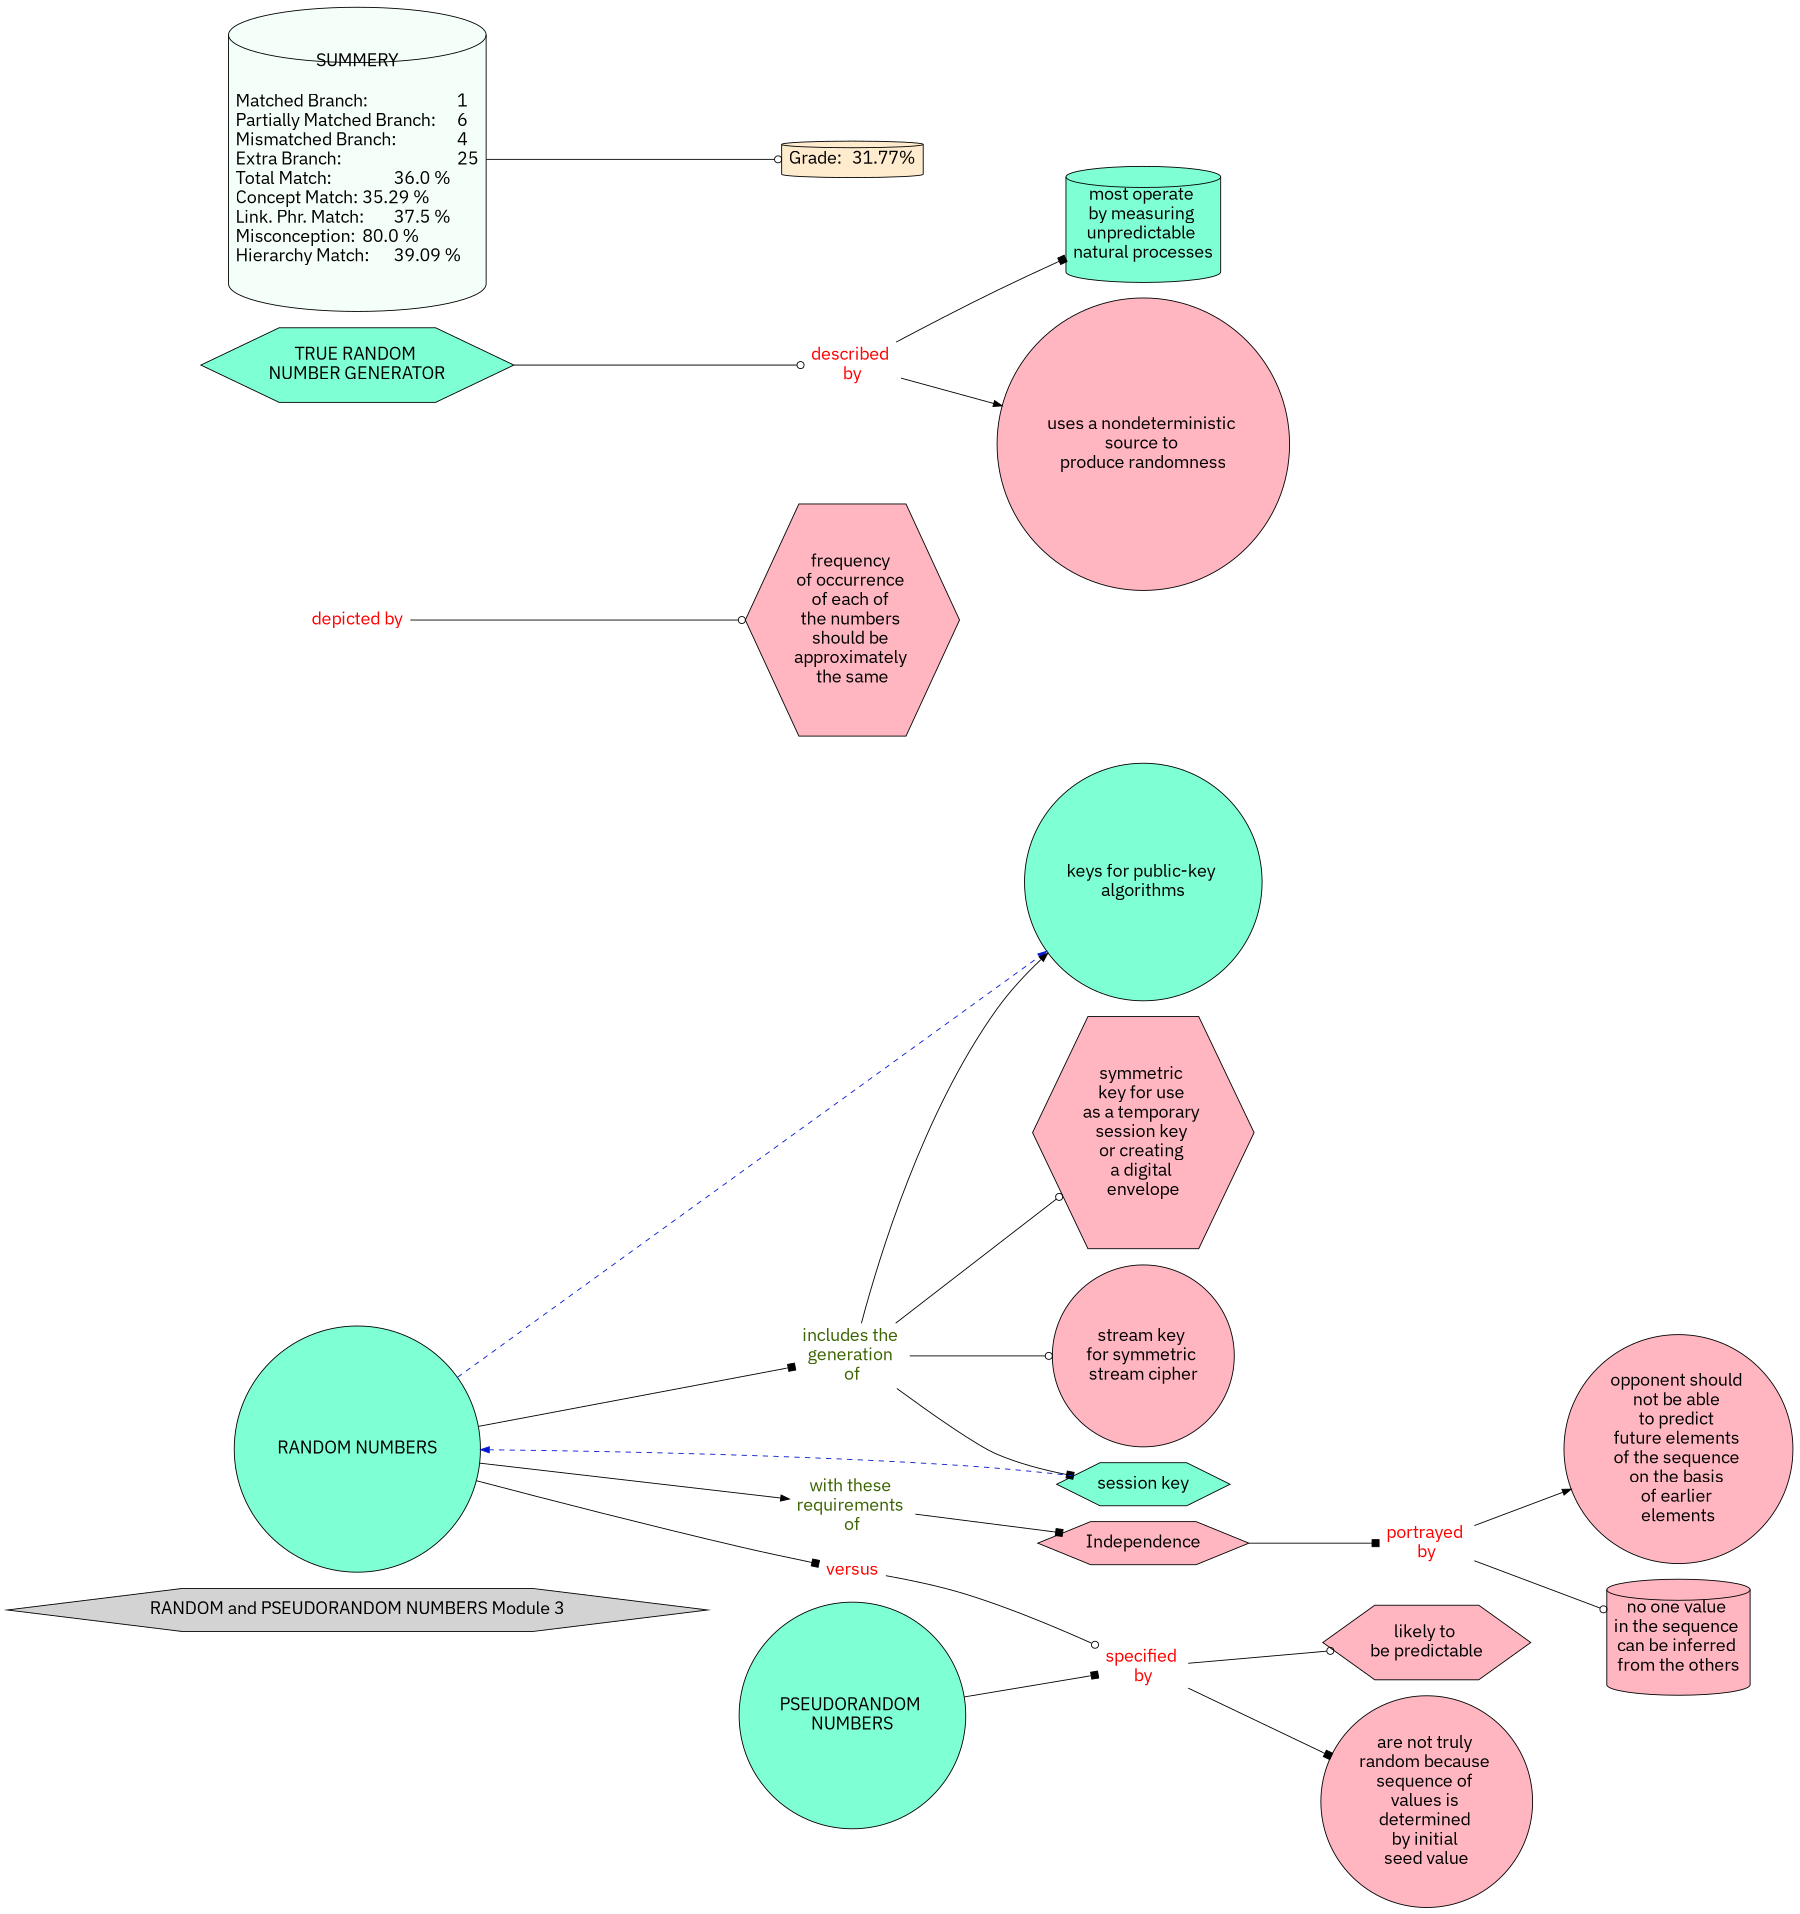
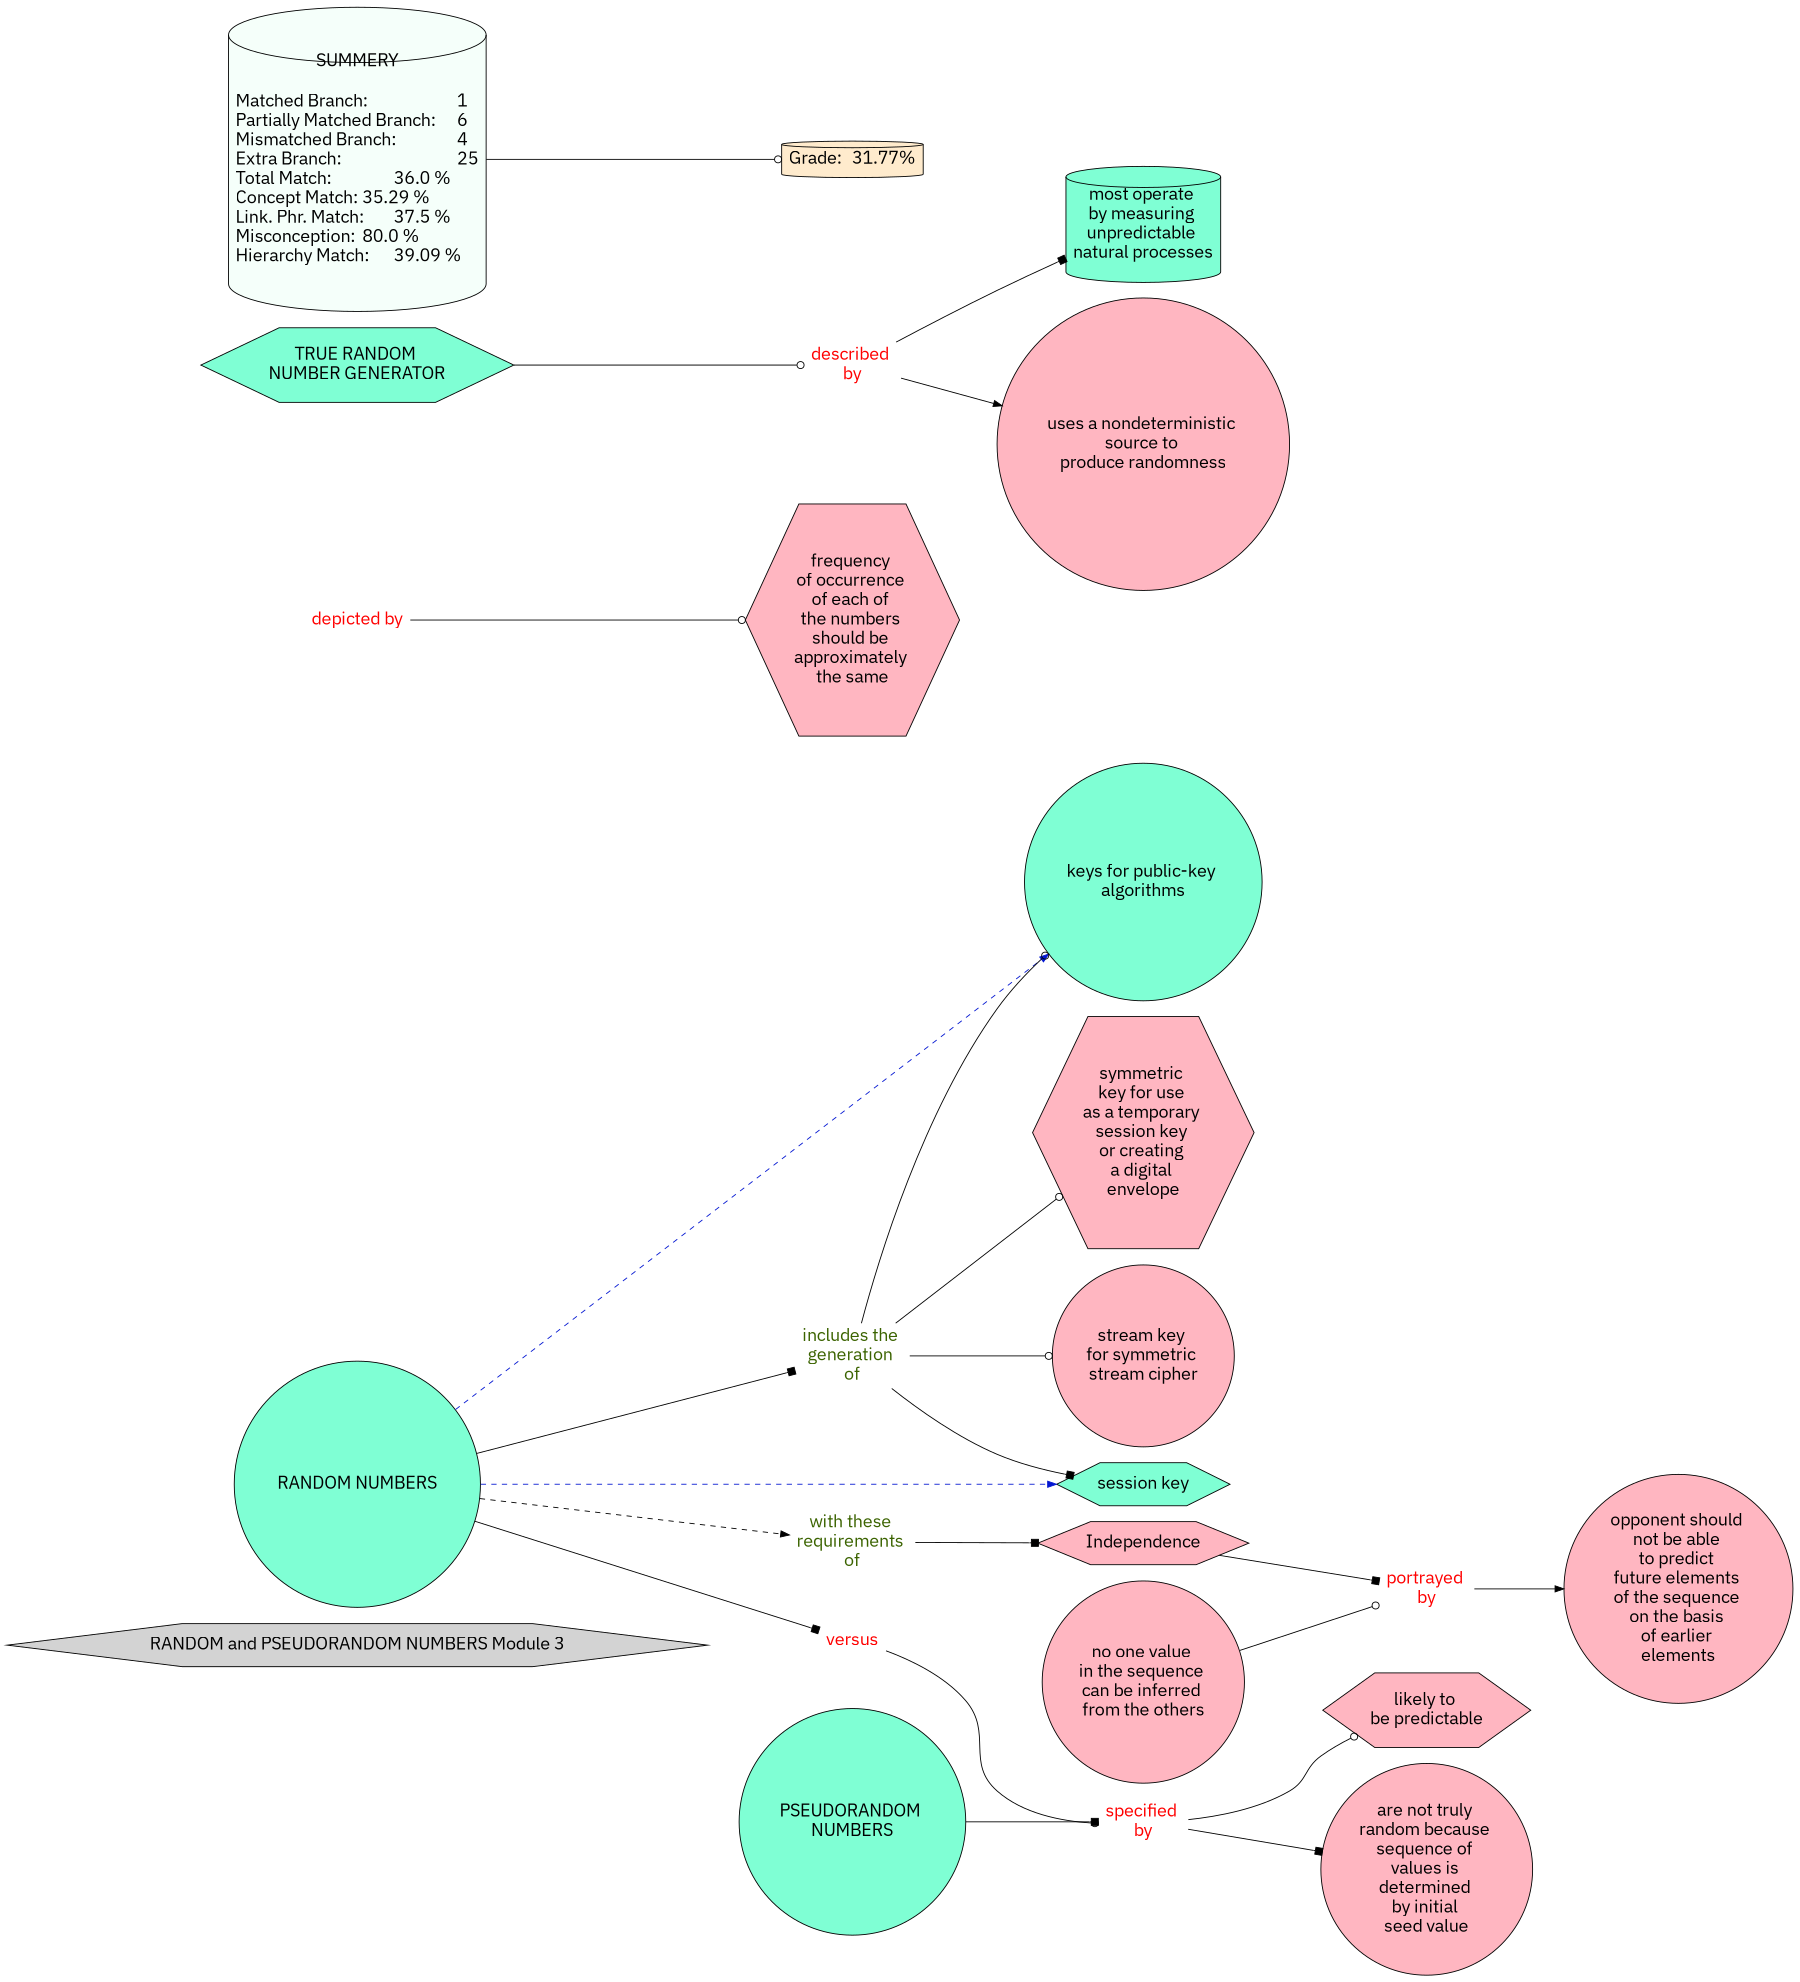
edge "includes the generation of" -> "keys for public-key algorithms": arrowhead normal -> odot
edge "session key" -> "RANDOM NUMBERS": reversed
edge "RANDOM NUMBERS" -> "with these requirements of": style solid -> dashed
edge "portrayed by" -> "no one value in the sequence can be inferred from the others": reversed
node "no one value in the sequence can be inferred from the others": shape cylinder -> circle
